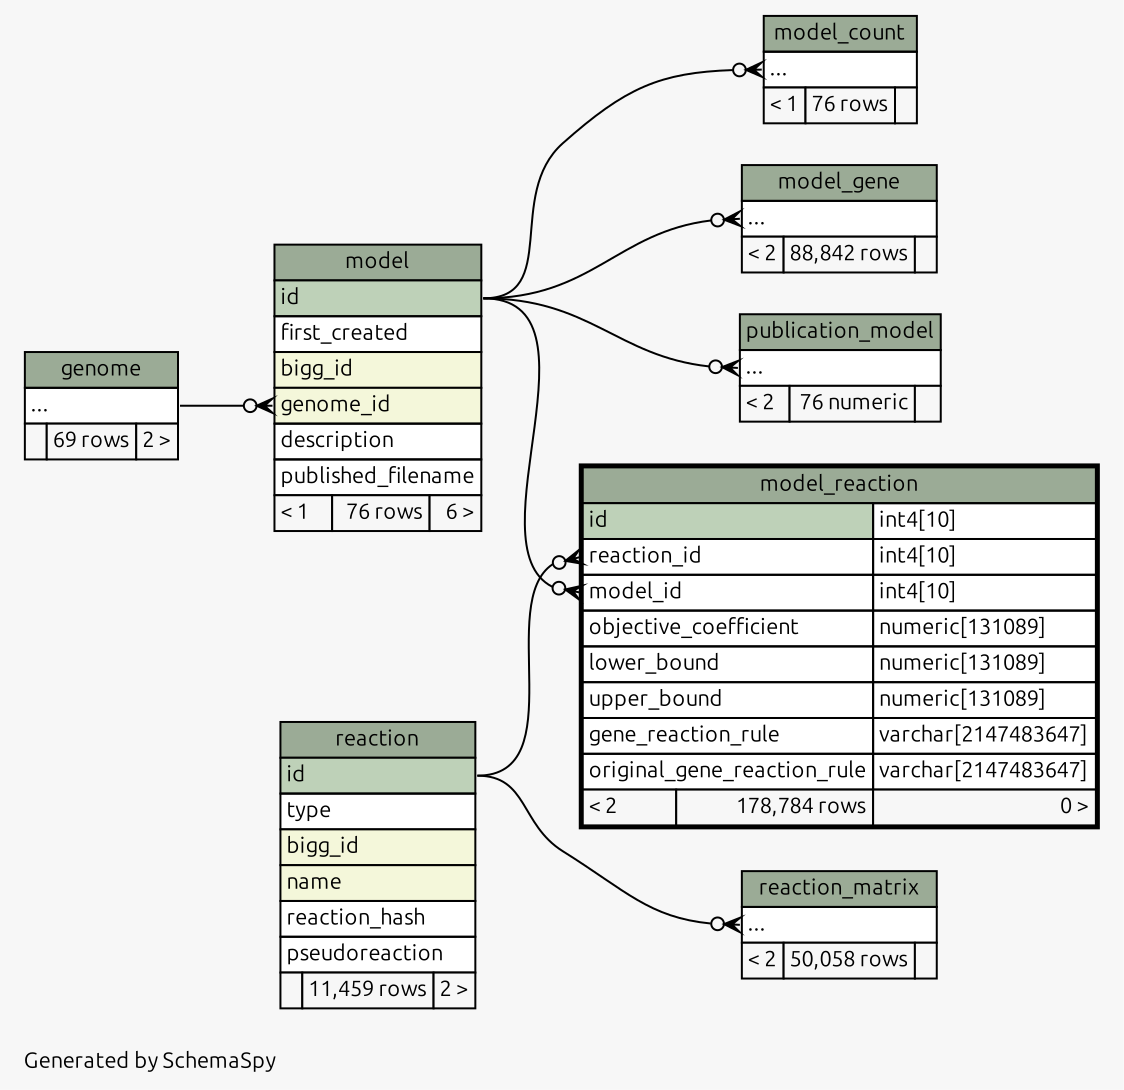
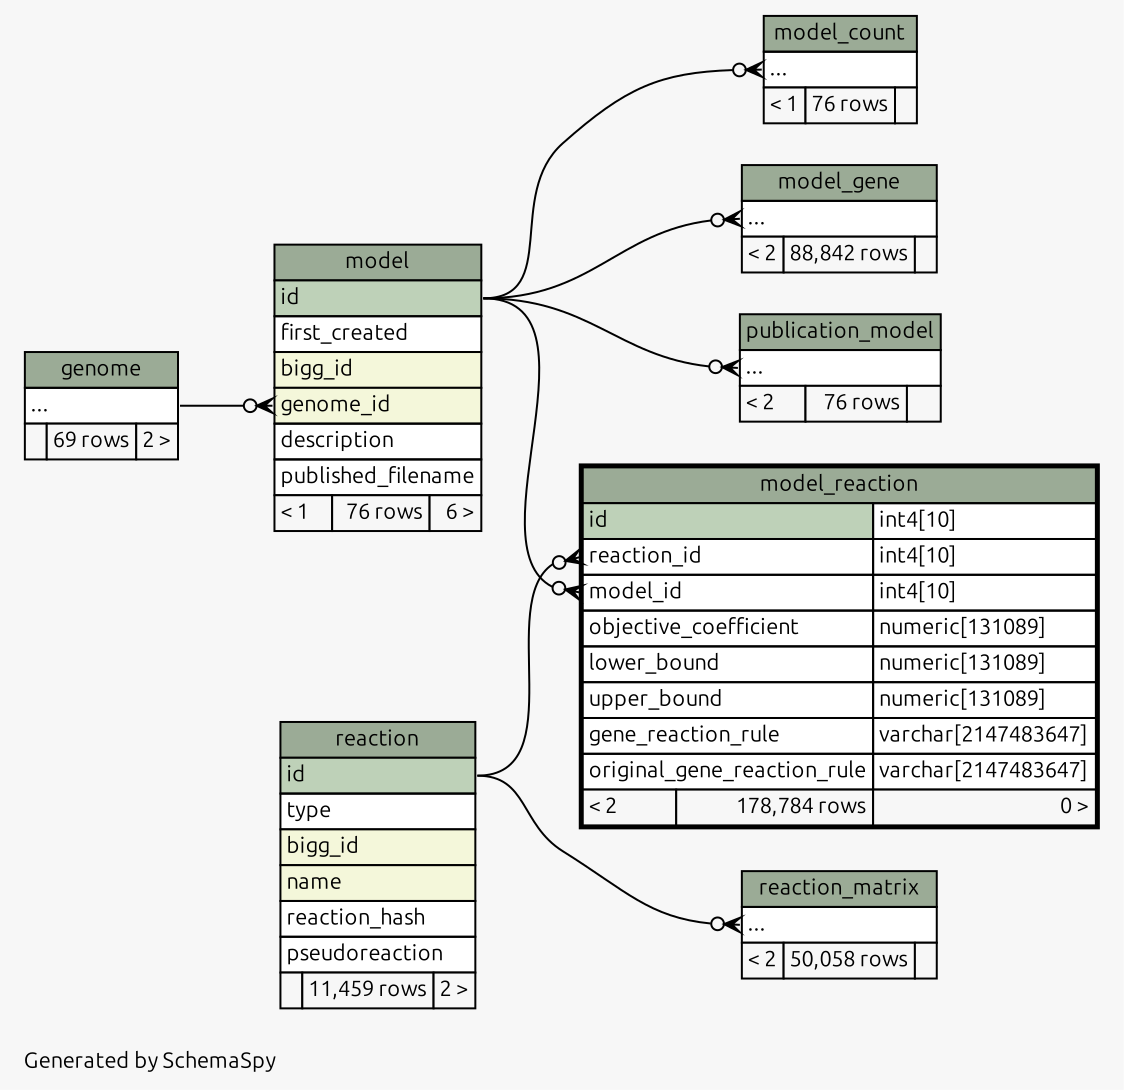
node "publication_model": text "76 numeric" -> "76 rows"
